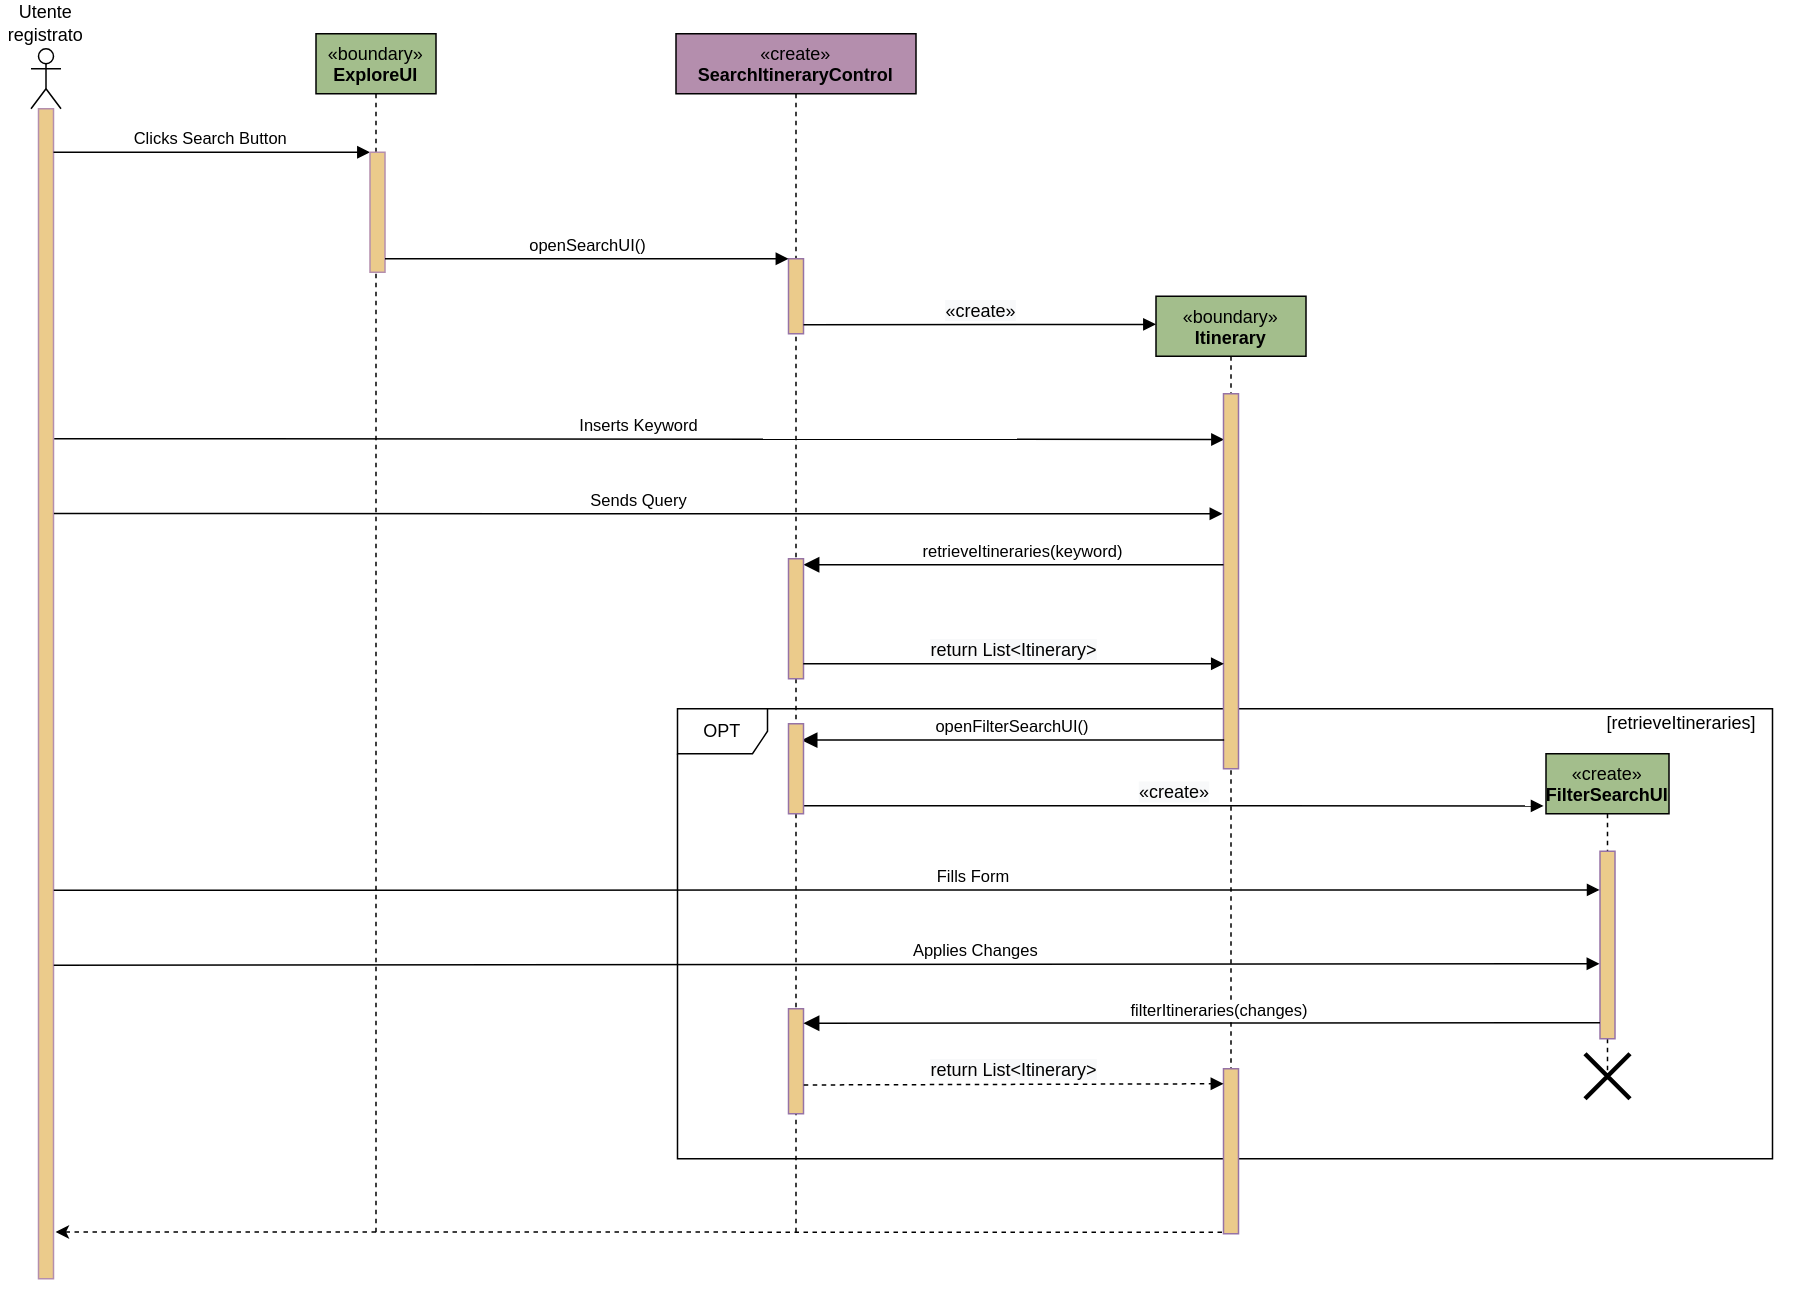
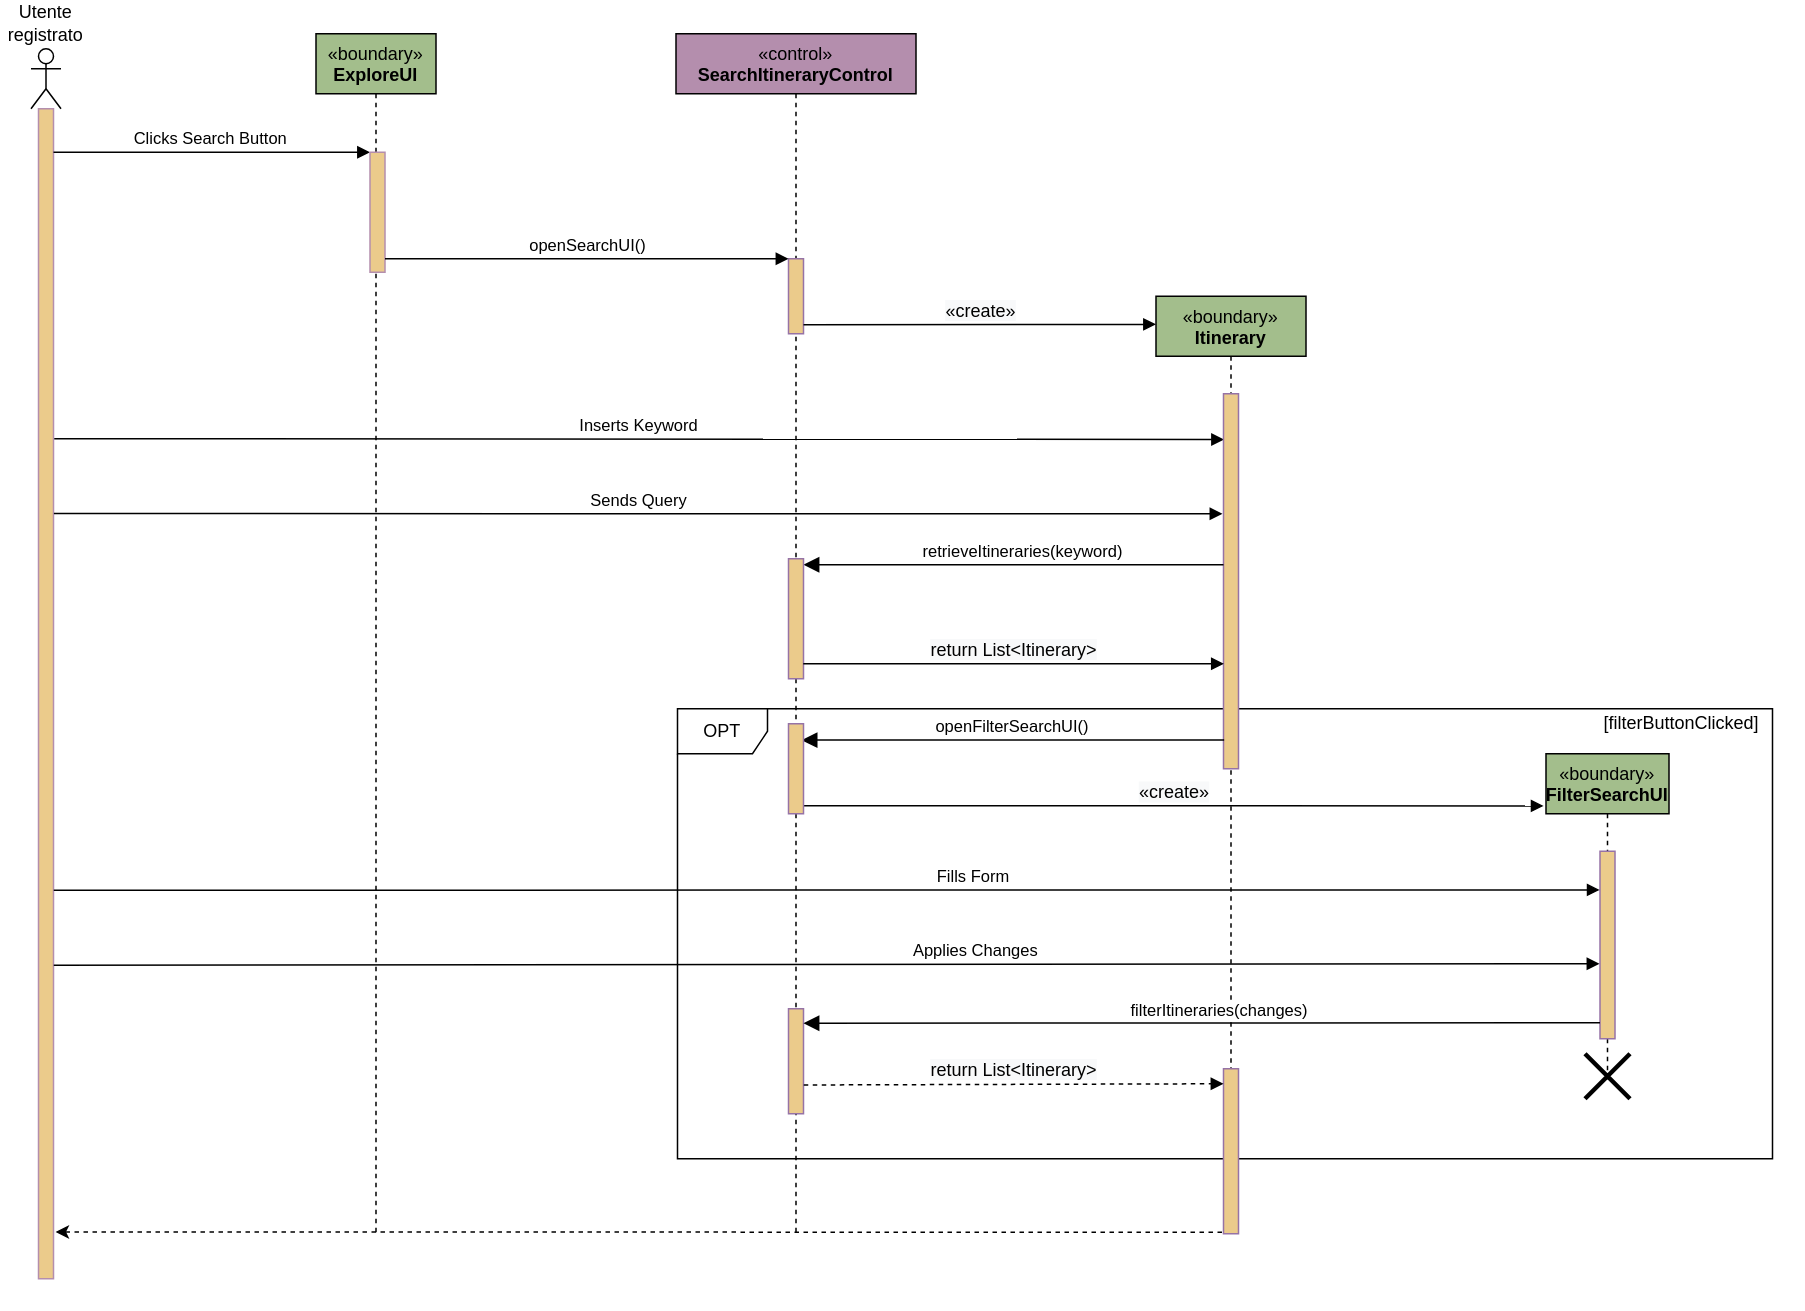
node "«create» SearchItineraryControl": label "«create» SearchItineraryControl" -> "«control» SearchItineraryControl"
node "[retrieveItineraries]": label "[retrieveItineraries]" -> "[filterButtonClicked]"
node "«create» FilterSearchUI": label "«create» FilterSearchUI" -> "«boundary» FilterSearchUI"
